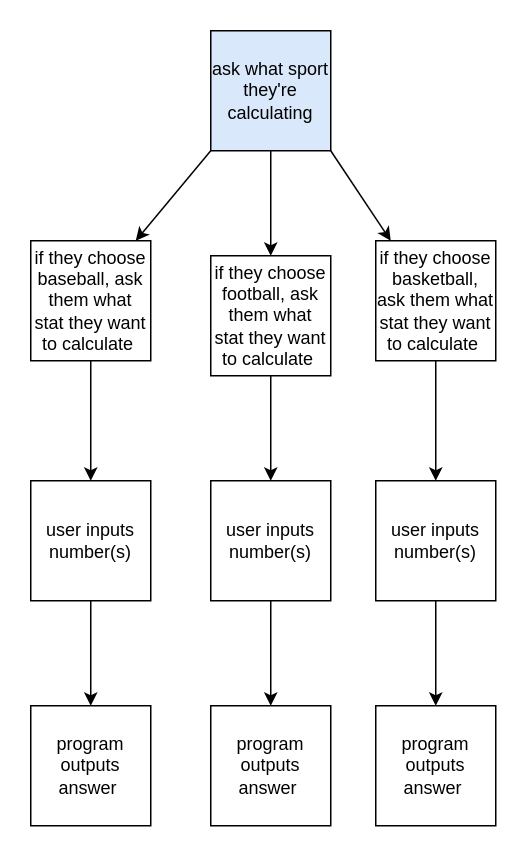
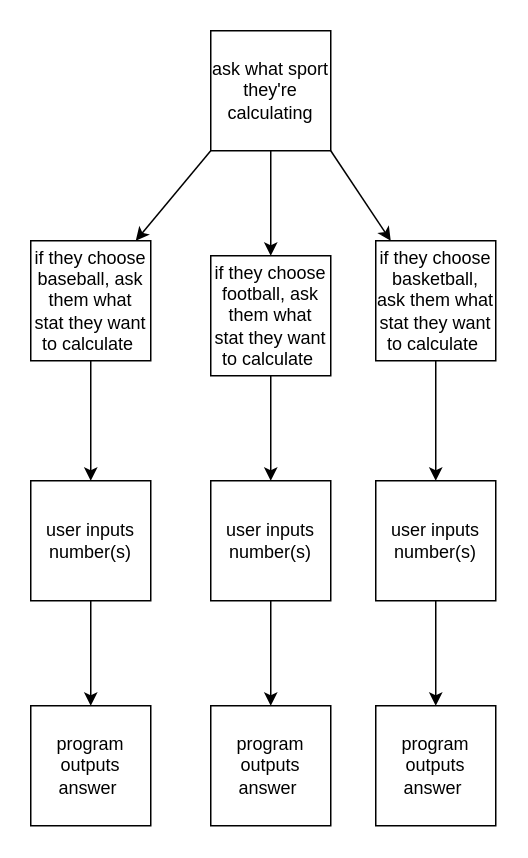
node "ask what sport they're calculating": fillcolor #dae8fc -> #ffffff
